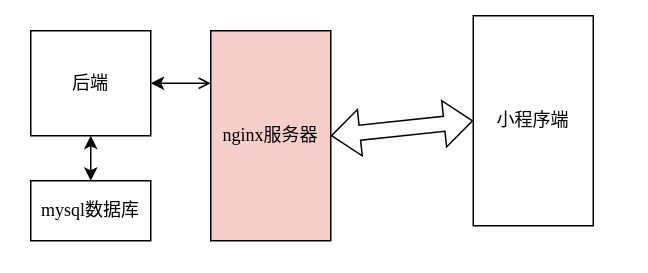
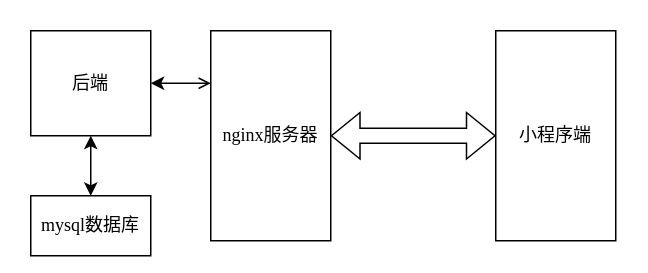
node "小程序端": moved (533, 121) -> (556, 136)
node "nginx服务器": fillcolor #f8cecc -> #ffffff
node "mysql数据库": moved (91, 211) -> (91, 226)
